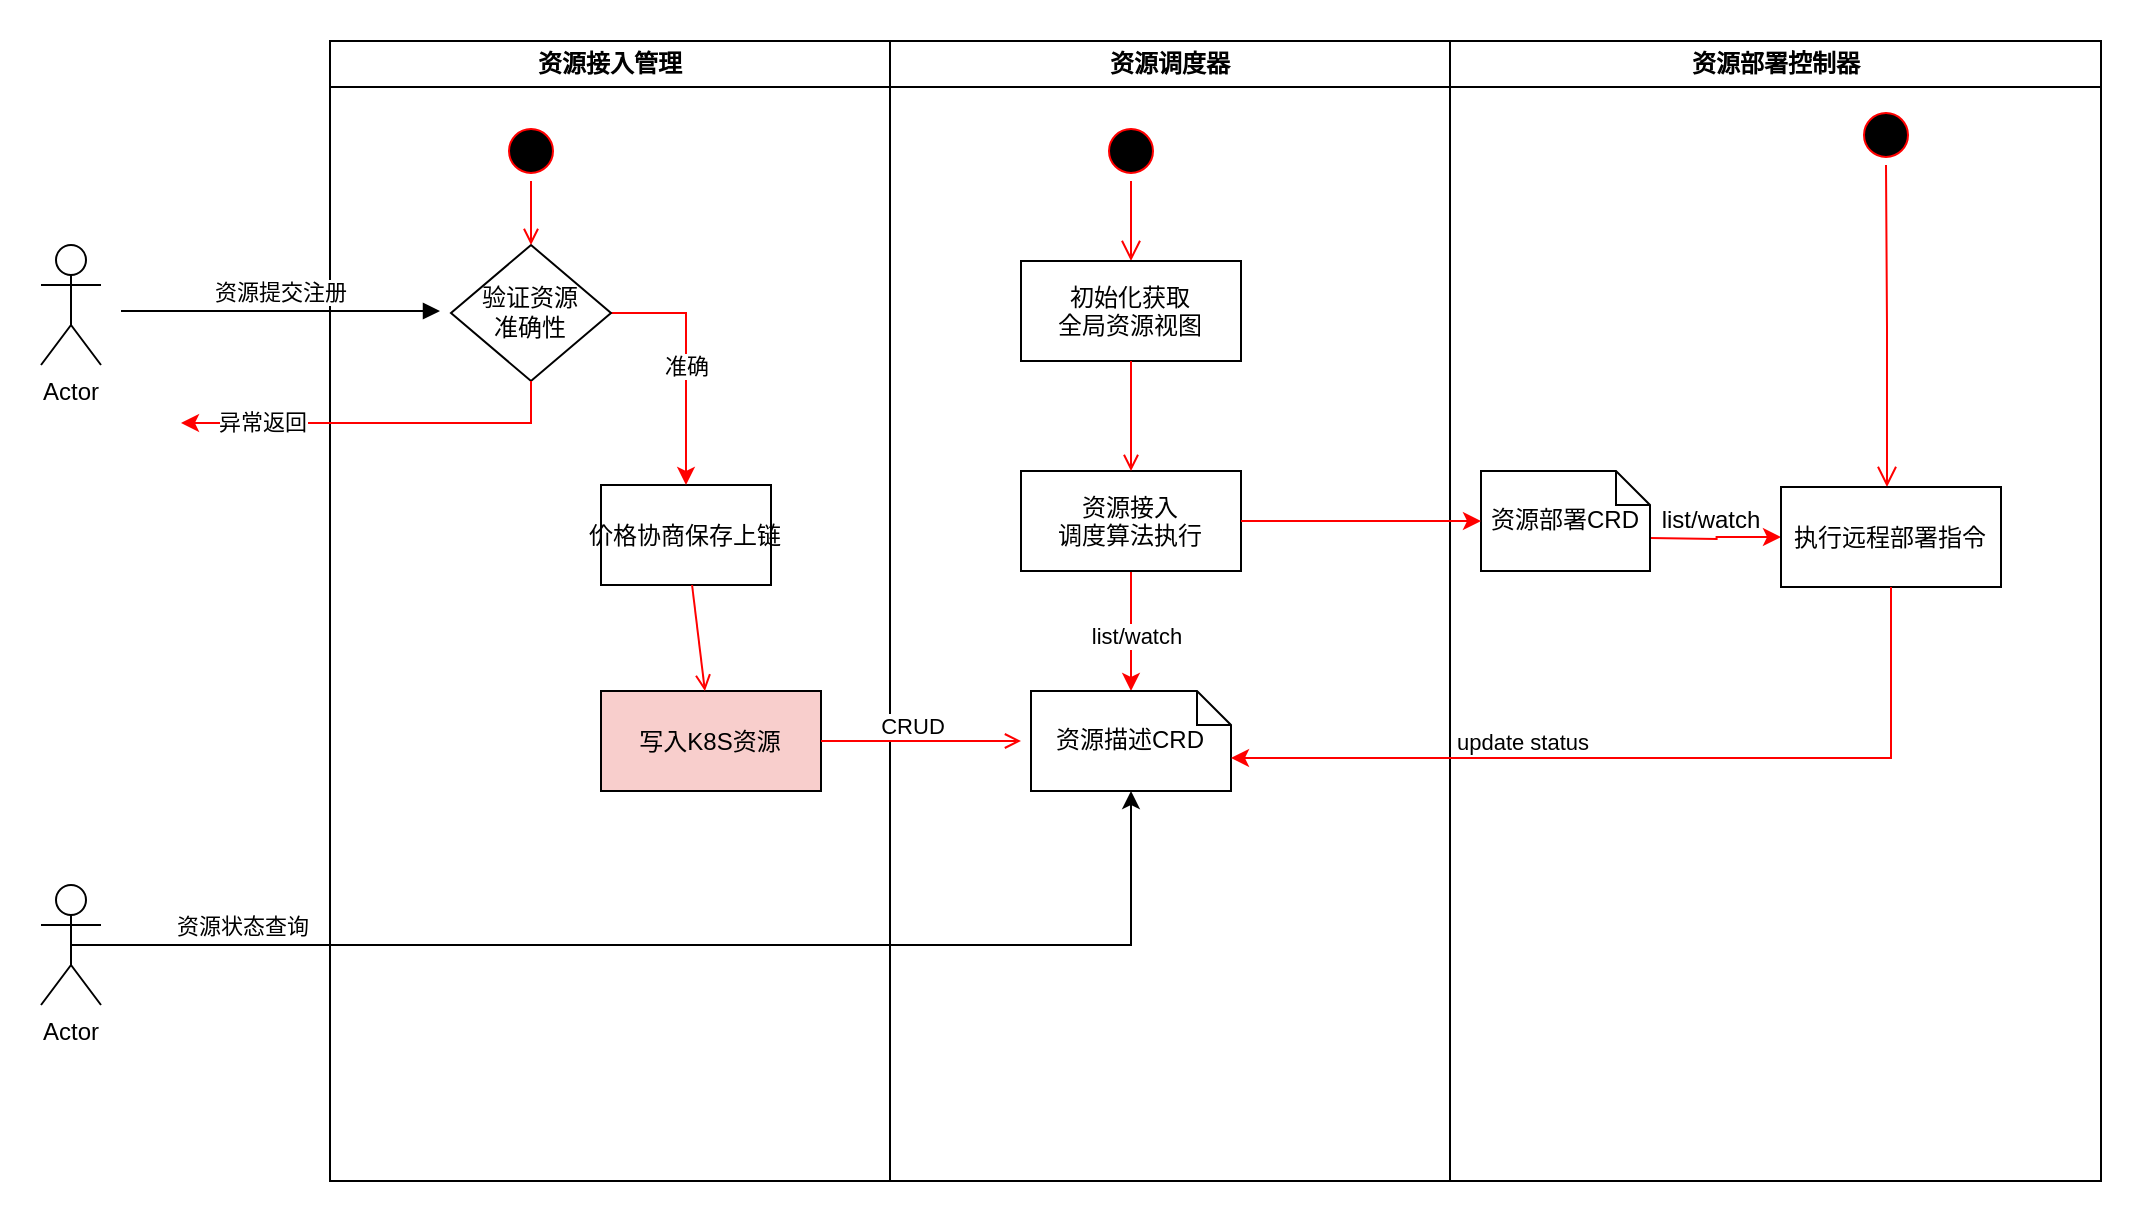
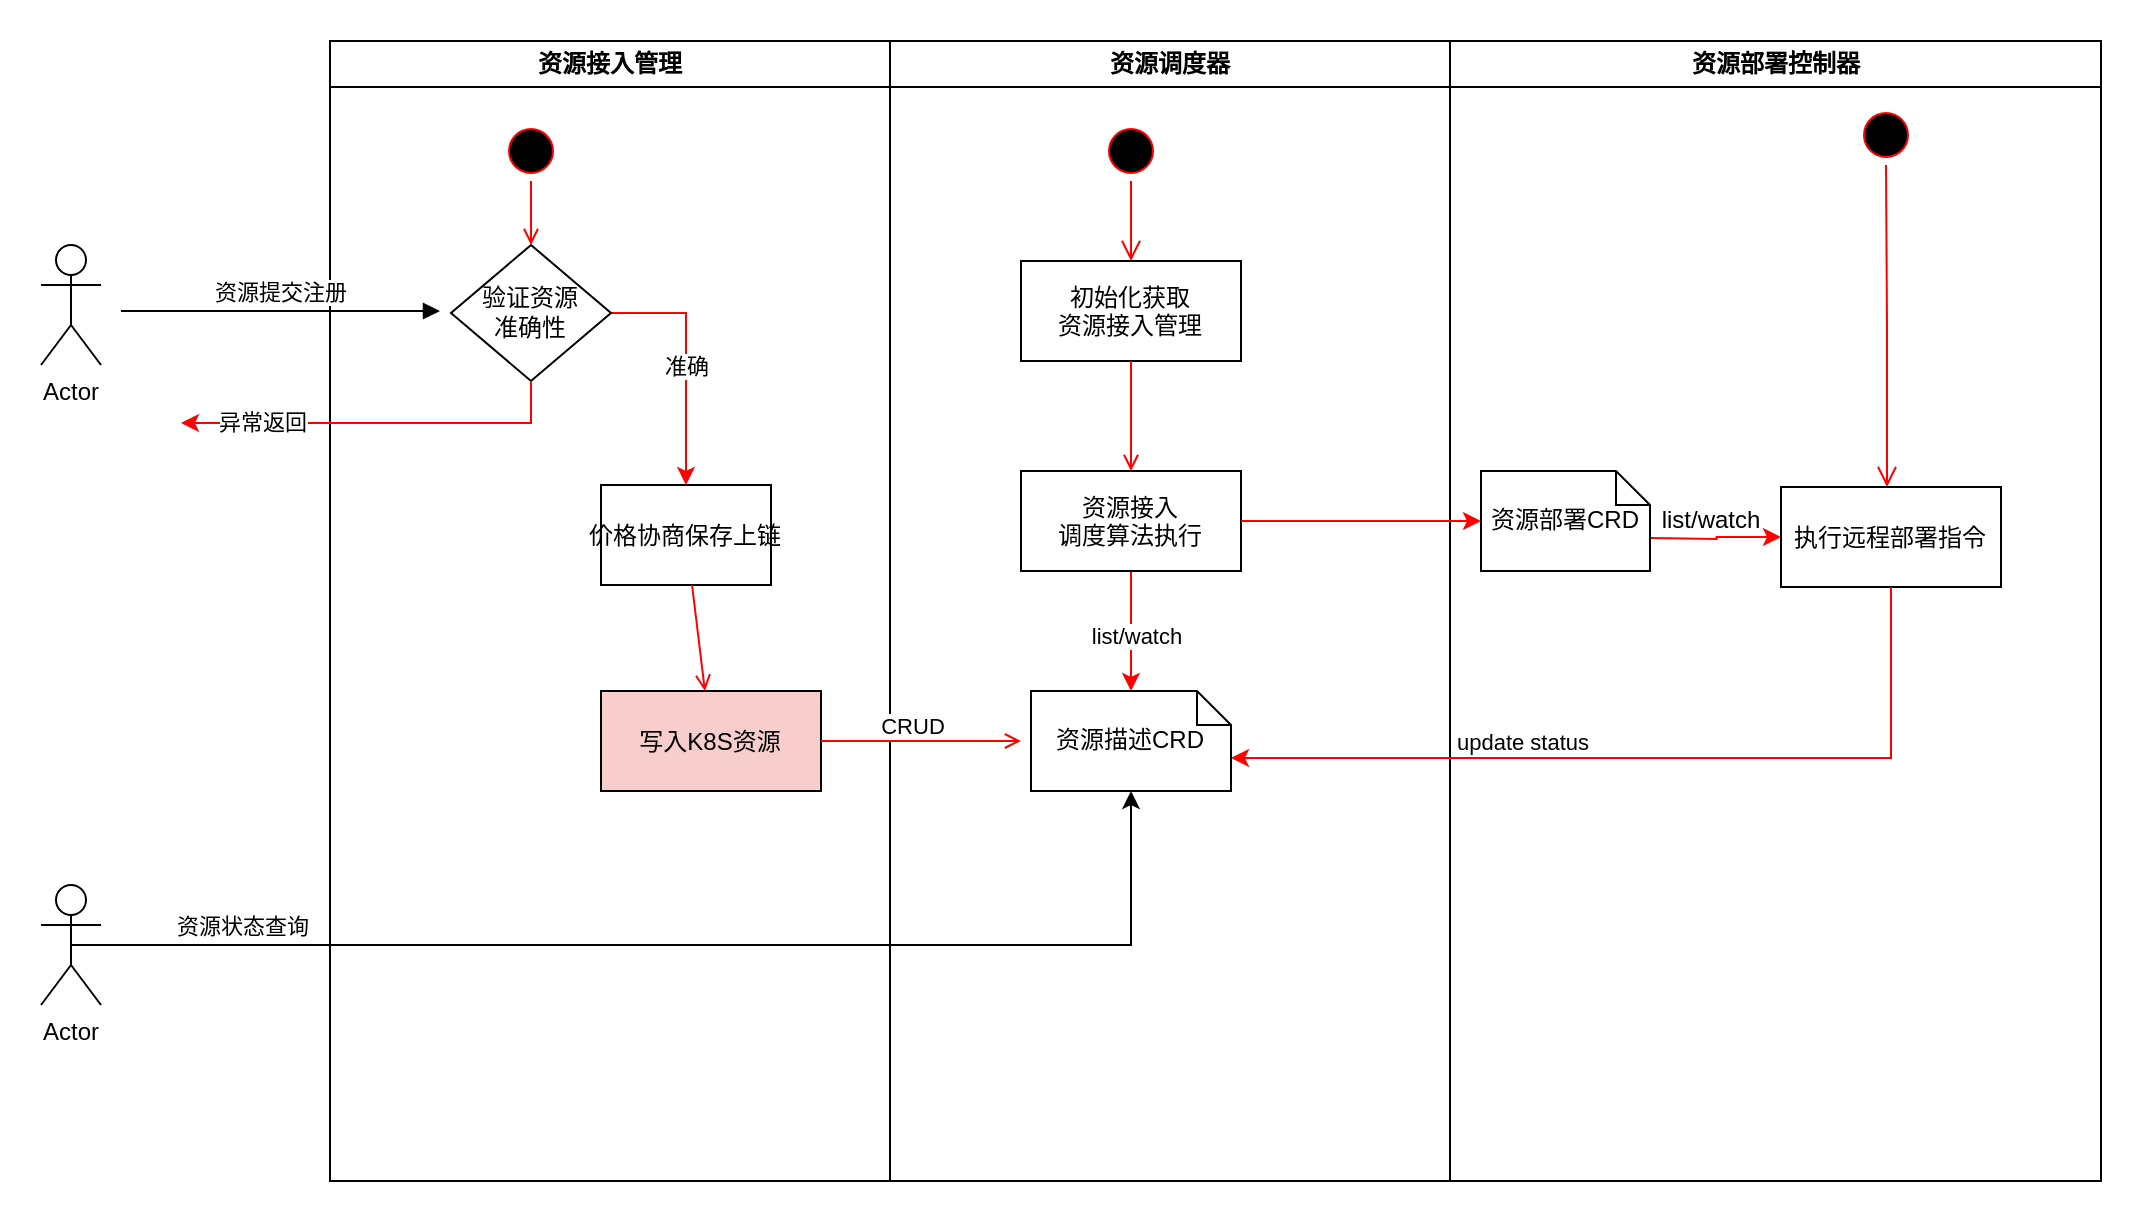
node "初始化获取 全局资源视图": label "初始化获取 全局资源视图" -> "初始化获取 资源接入管理"
